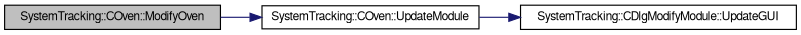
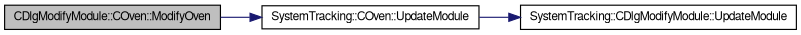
node "SystemTracking::COven::ModifyOven": label "SystemTracking::COven::ModifyOven" -> "CDlgModifyModule::COven::ModifyOven"
node "SystemTracking::CDlgModifyModule::UpdateGUI": label "SystemTracking::CDlgModifyModule::UpdateGUI" -> "SystemTracking::CDlgModifyModule::UpdateModule"
